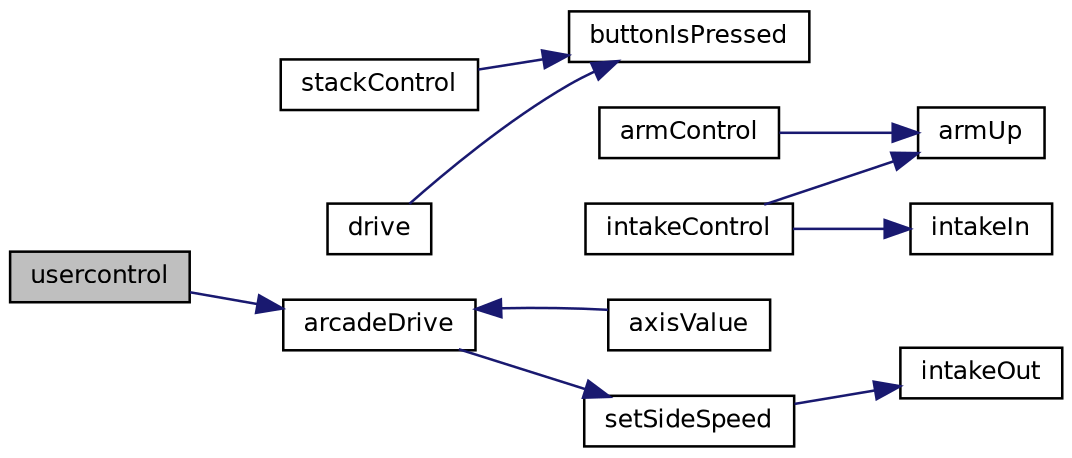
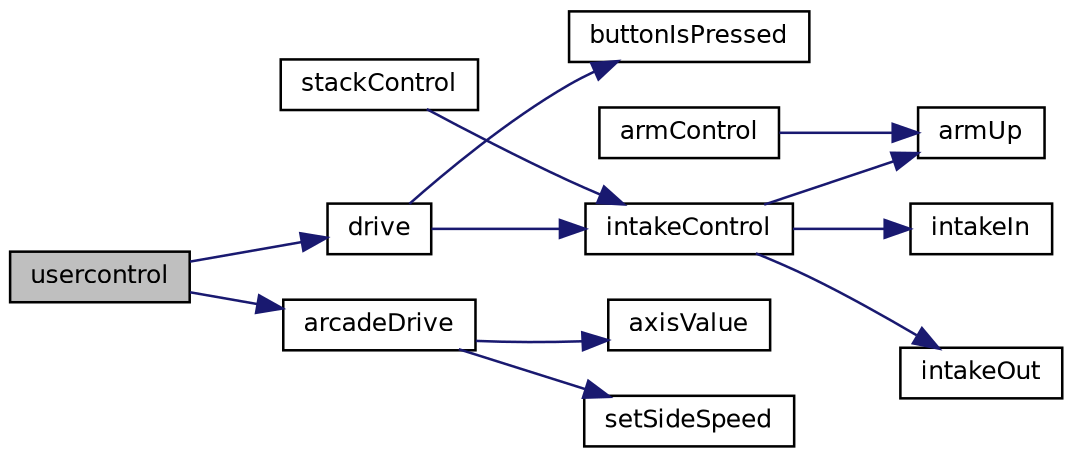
edge "stackControl" -> "buttonIsPressed": now "stackControl" -> "intakeControl"
edge "drive" -> "intakeControl": added
edge "usercontrol" -> "drive": added
edge "axisValue" -> "arcadeDrive": reversed
edge "setSideSpeed" -> "intakeOut": now "intakeControl" -> "intakeOut"
